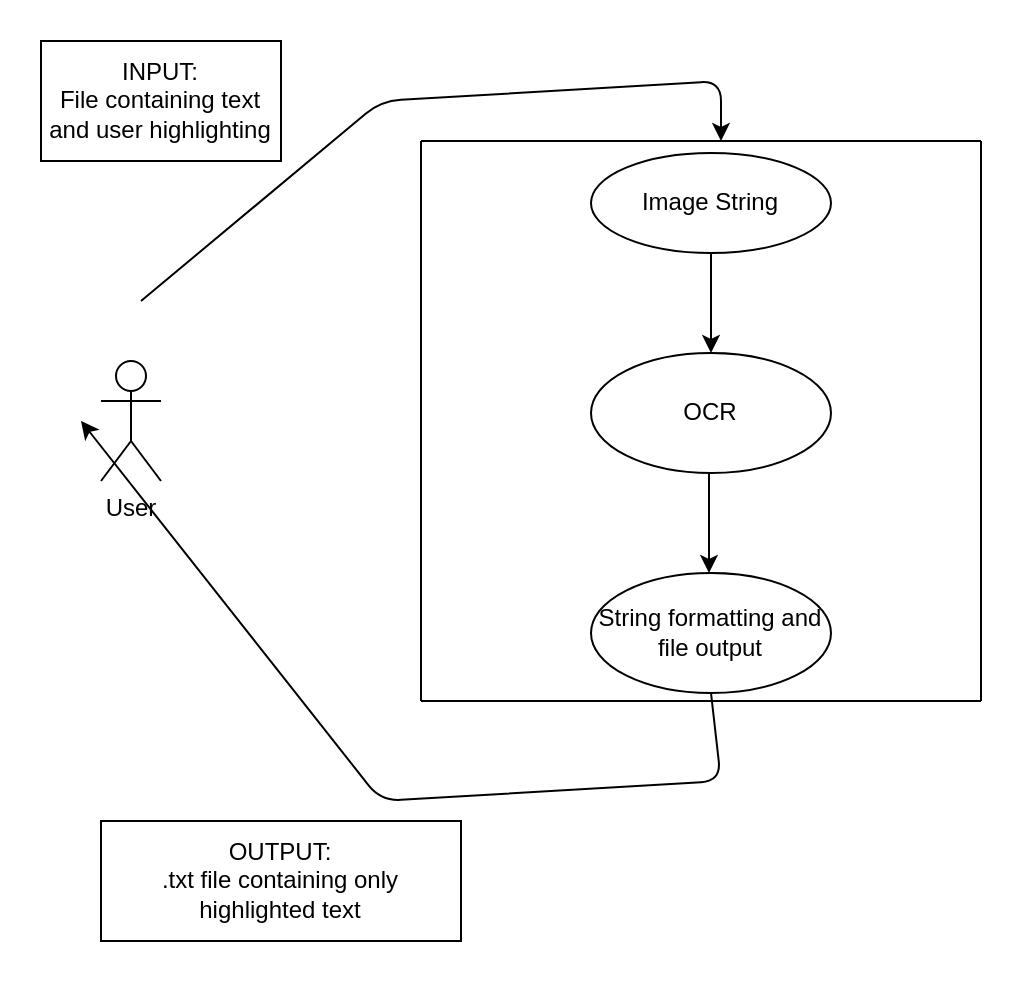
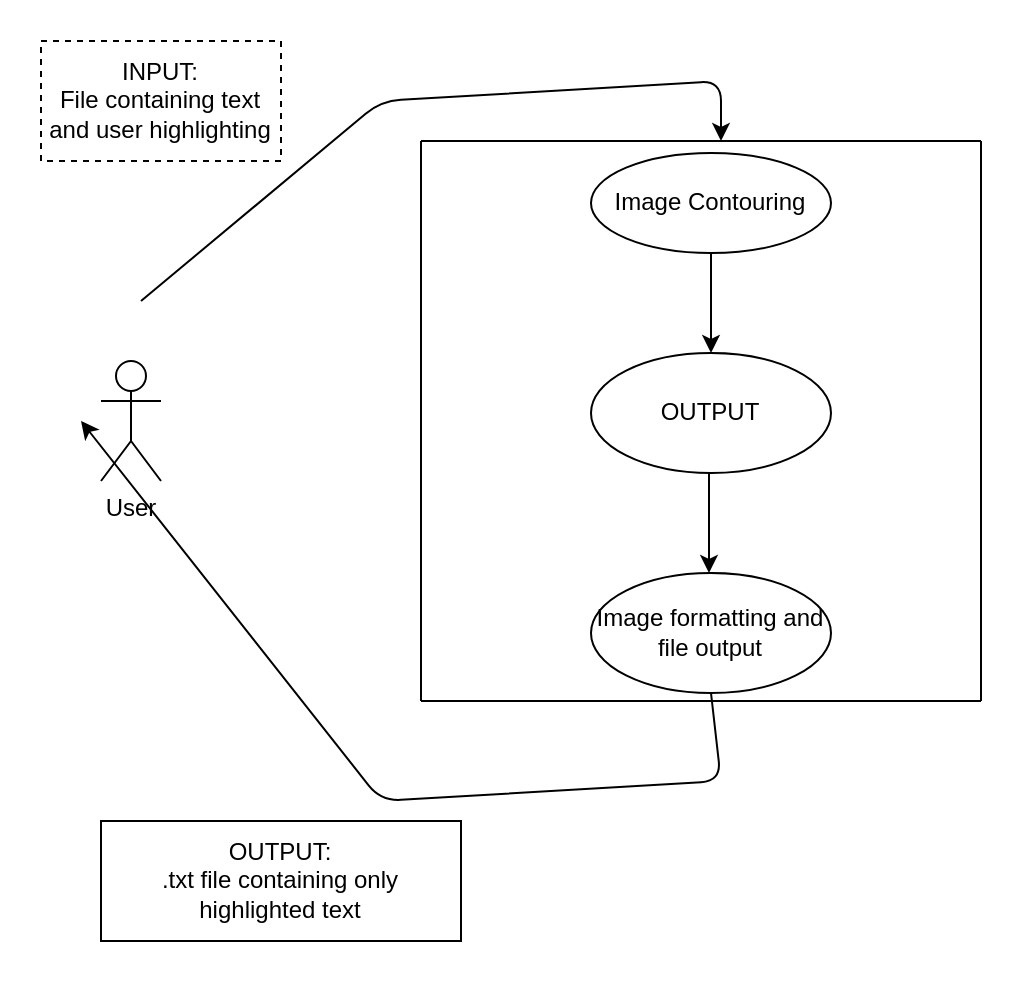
node "INPUT: File containing text and user highlighting": style solid -> dashed
node "Image String": label "Image String" -> "Image Contouring"
node "OCR": label "OCR" -> "OUTPUT"
node "String formatting and file output": label "String formatting and file output" -> "Image formatting and file output"
